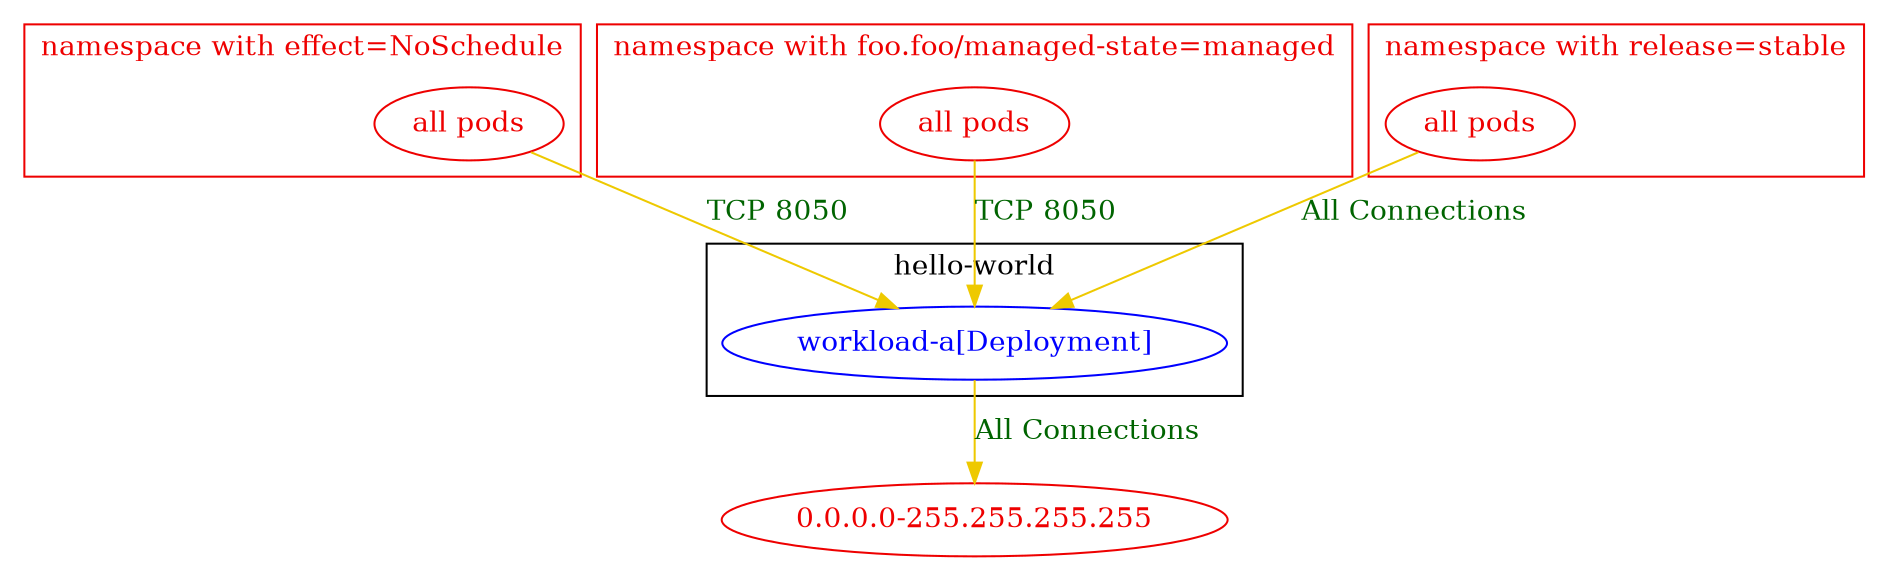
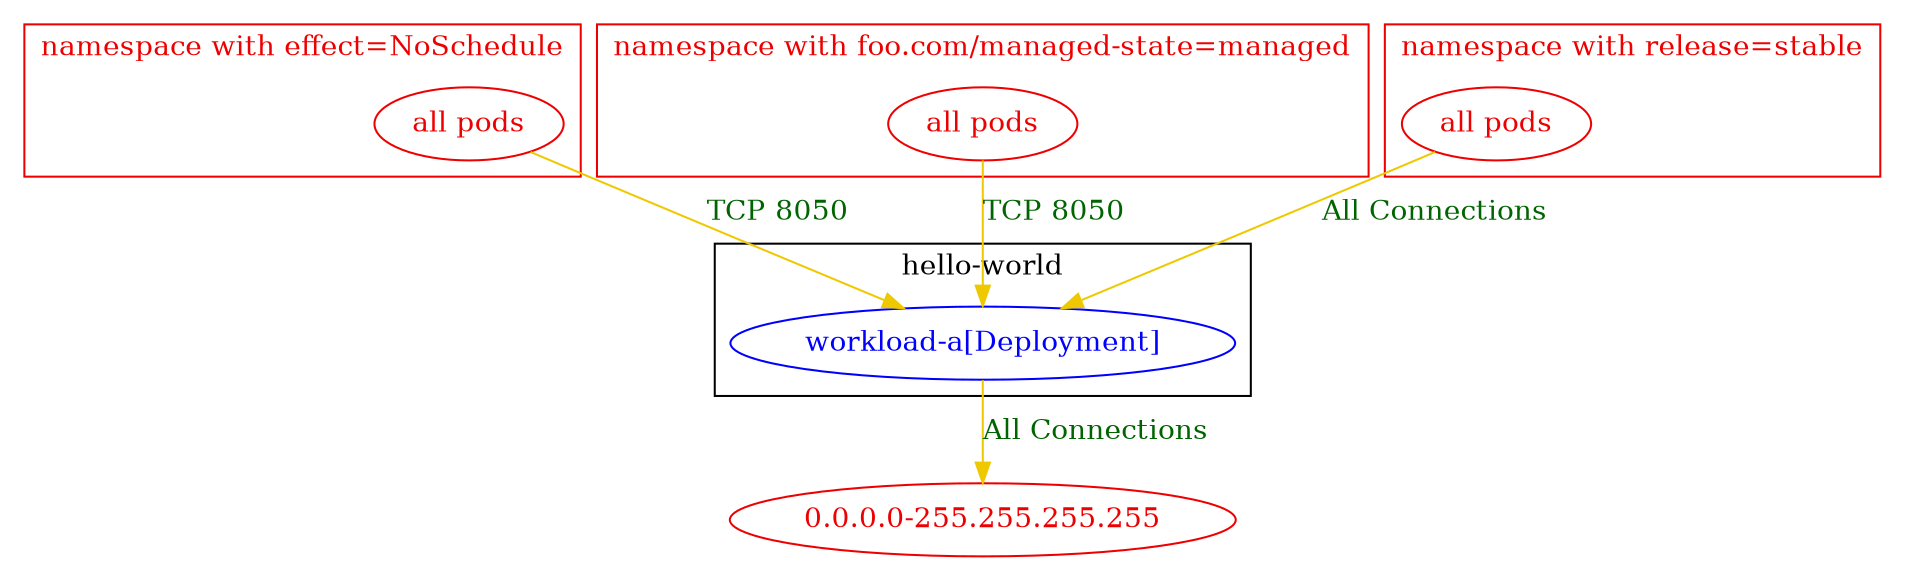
cluster "namespace with foo.foo/managed-state=managed": label "namespace with foo.foo/managed-state=managed" -> "namespace with foo.com/managed-state=managed"
